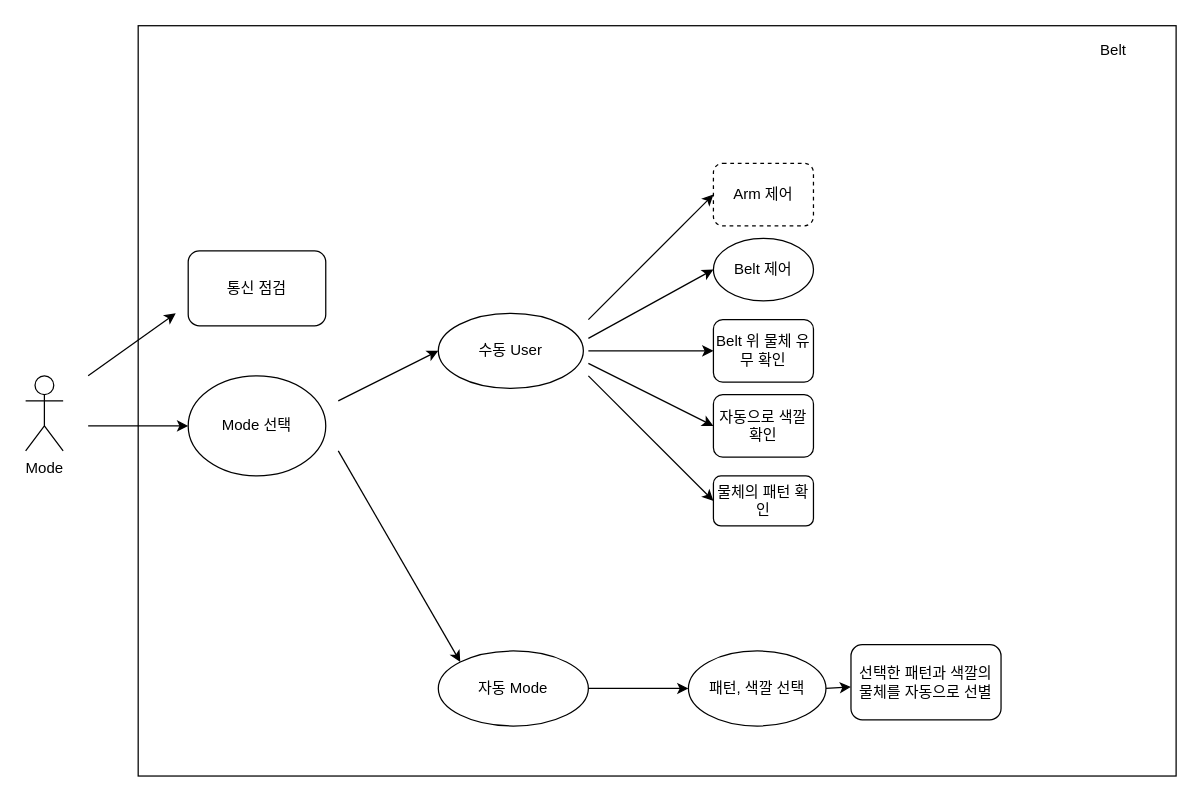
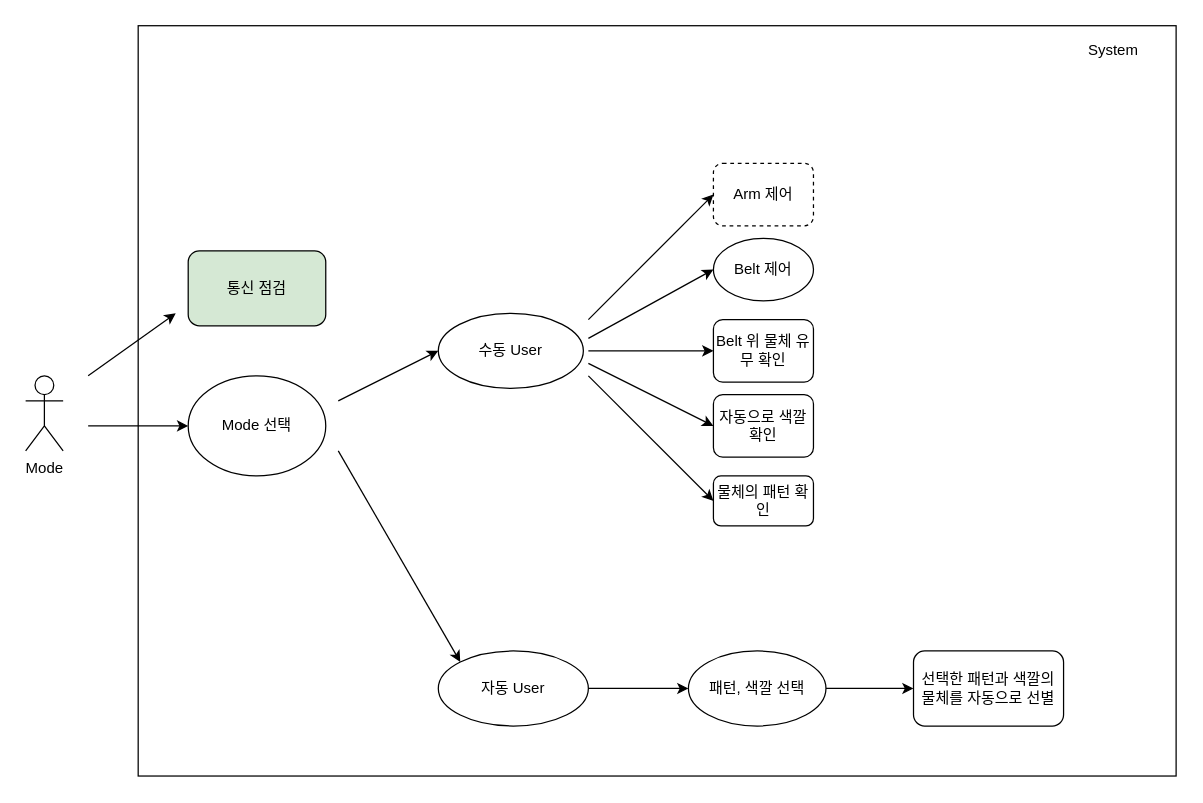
node "Belt": label "Belt" -> "System"
node "통신 점검": fillcolor #ffffff -> #d5e8d4
node "선택한 패턴과 색깔의 물체를 자동으로 선별": moved (926, 682) -> (988, 688)
node "자동 Mode": label "자동 Mode" -> "자동 User"
